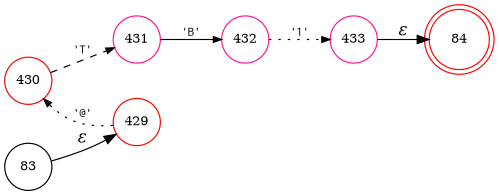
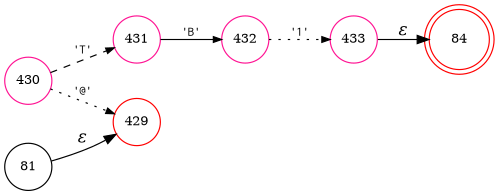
node "430": color red -> deeppink
edge "429" -> "430": reversed
node "83": label "83" -> "81"
